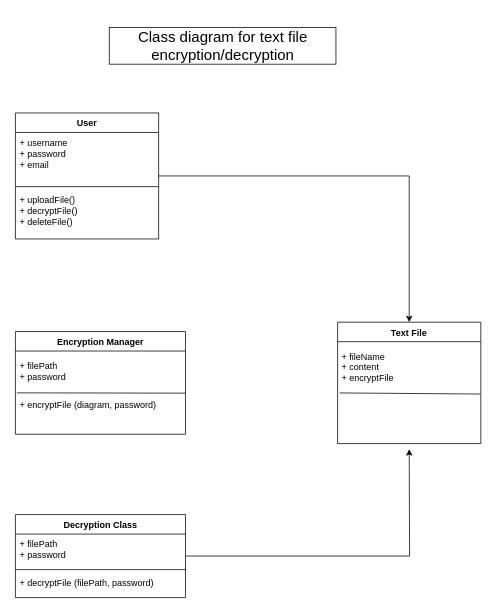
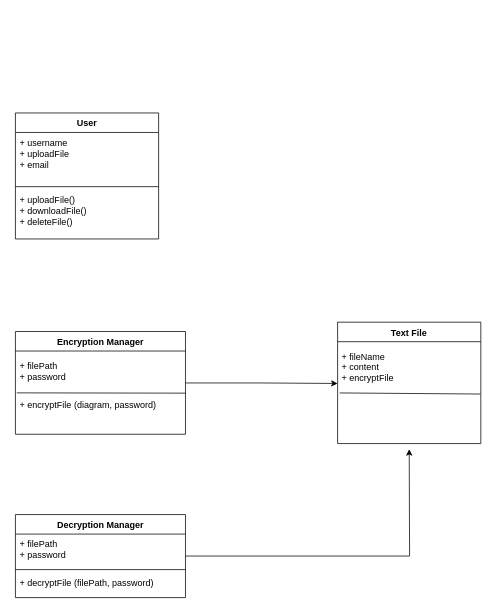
node "Class diagram for text file encryption/decryption": removed
node "+ username + password + email": label "+ username + password + email" -> "+ username + uploadFile + email"
node "+ uploadFile() + decryptFile() + deleteFile()": label "+ uploadFile() + decryptFile() + deleteFile()" -> "+ uploadFile() + downloadFile() + deleteFile()"
edge "User" -> "Text File": removed
edge "Encryption Manager" -> "+ fileName + content + encryptFile": added
node "Decryption Class": label "Decryption Class" -> "Decryption Manager"
